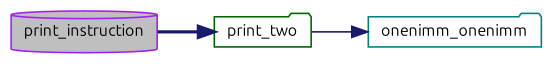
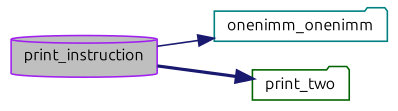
edge "print_two" -> "onenimm_onenimm": now "print_instruction" -> "onenimm_onenimm"
